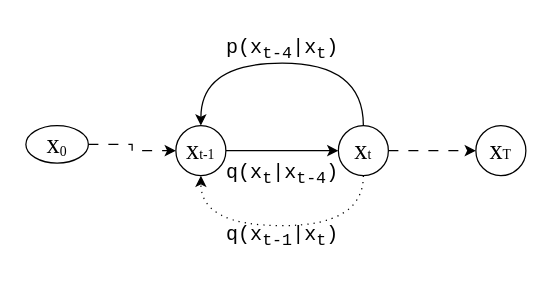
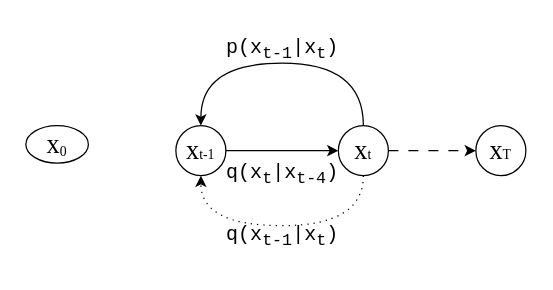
node "p(xt-4|xt)": label "p(xt-4|xt)" -> "p(xt-1|xt)"
edge "x0" -> "xt-1": removed
